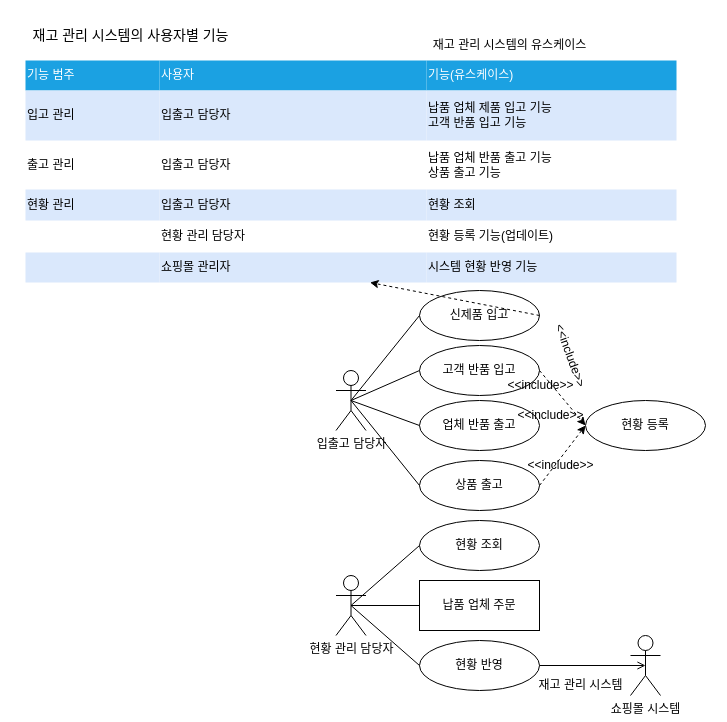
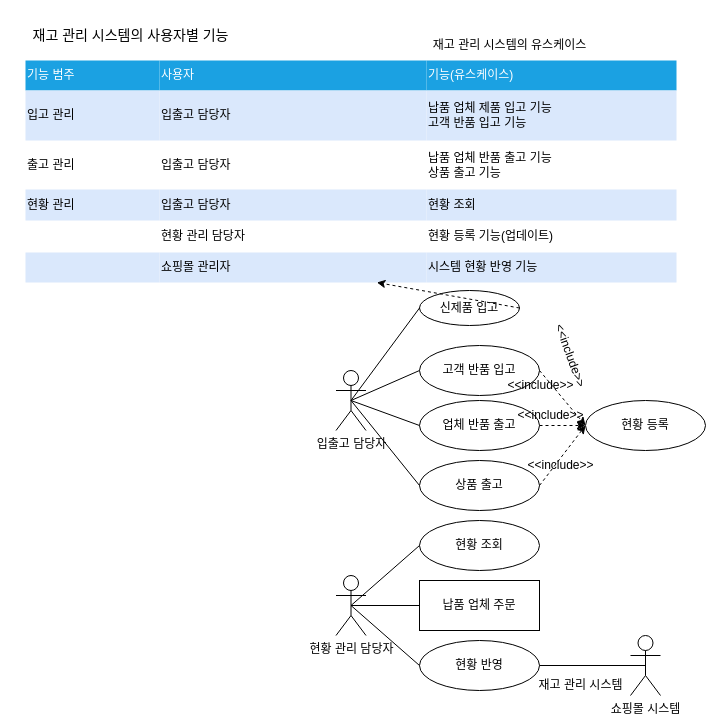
node "신제품 입고": size 120x50 -> 100x35
edge "업체 반품 출고" -> "현황 등록": added
edge "현황 반영" -> "쇼핑몰 시스템": arrowhead open -> none
